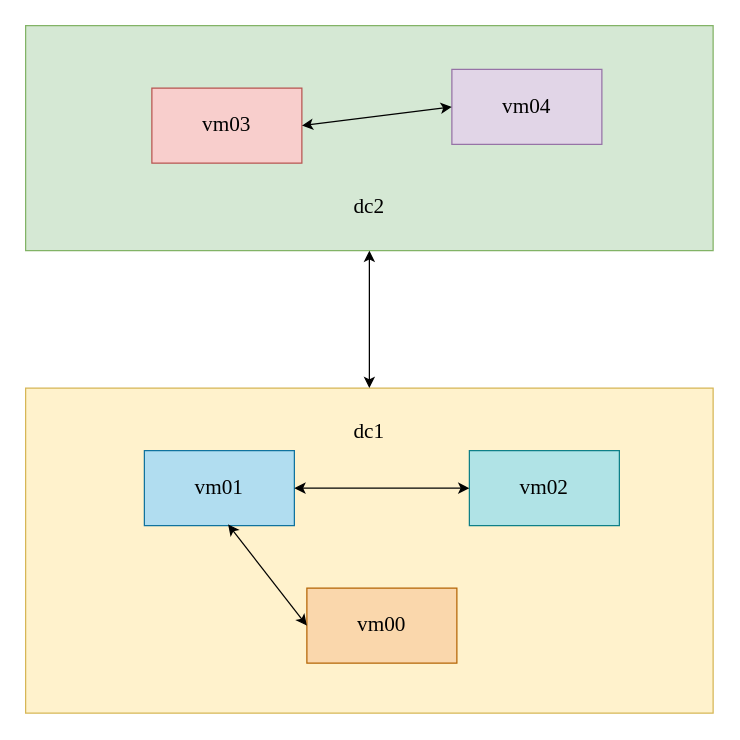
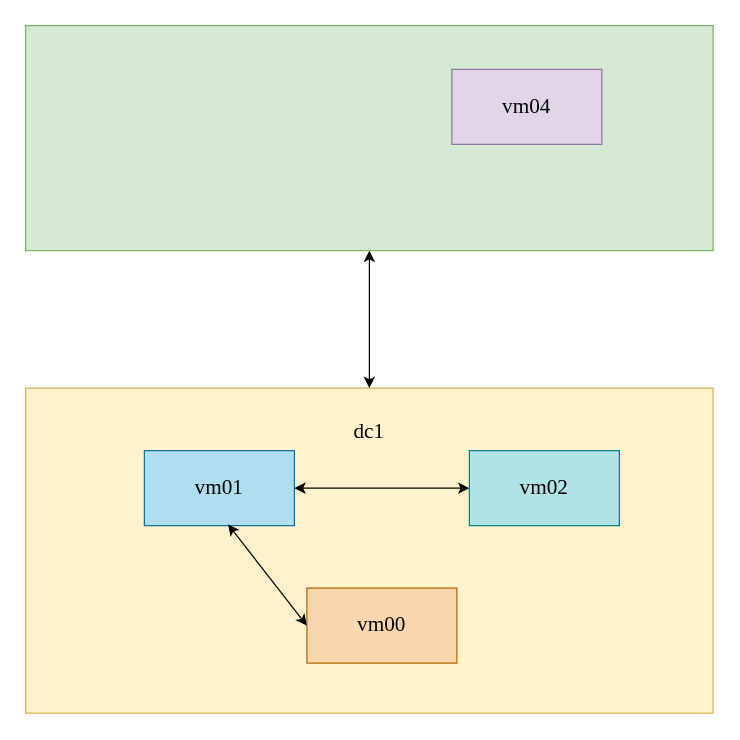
edge "vm04" -- "vm03": removed
node "vm03": removed
node "dc2": removed
